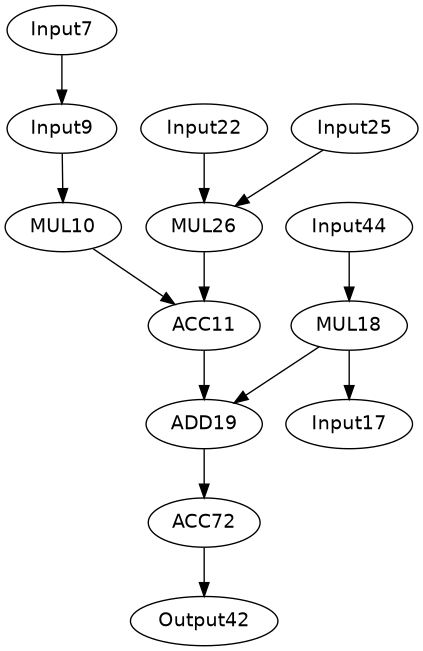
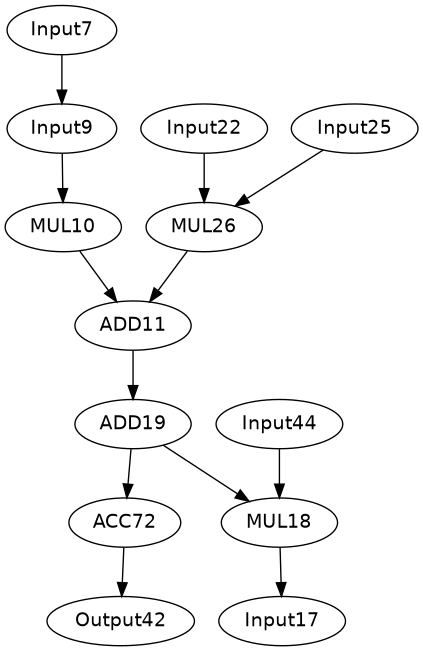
node "ACC11": label "ACC11" -> "ADD11"
edge "MUL18" -> "ADD19": reversed
